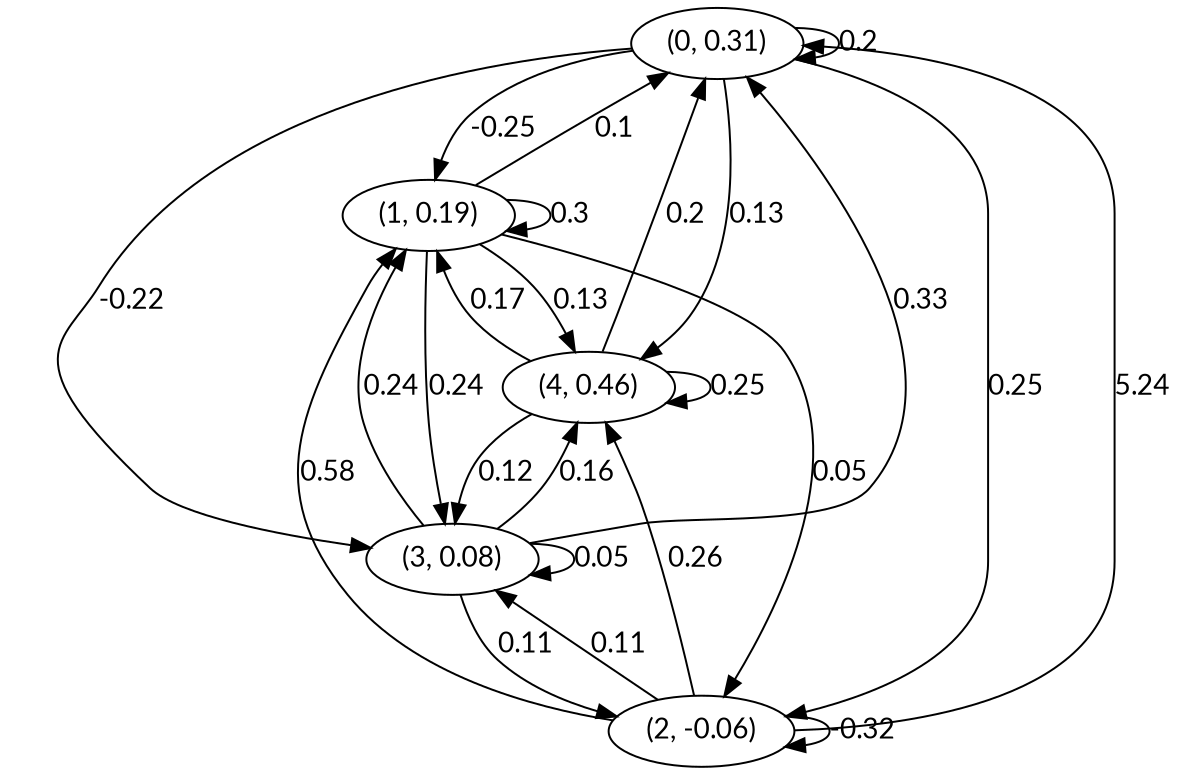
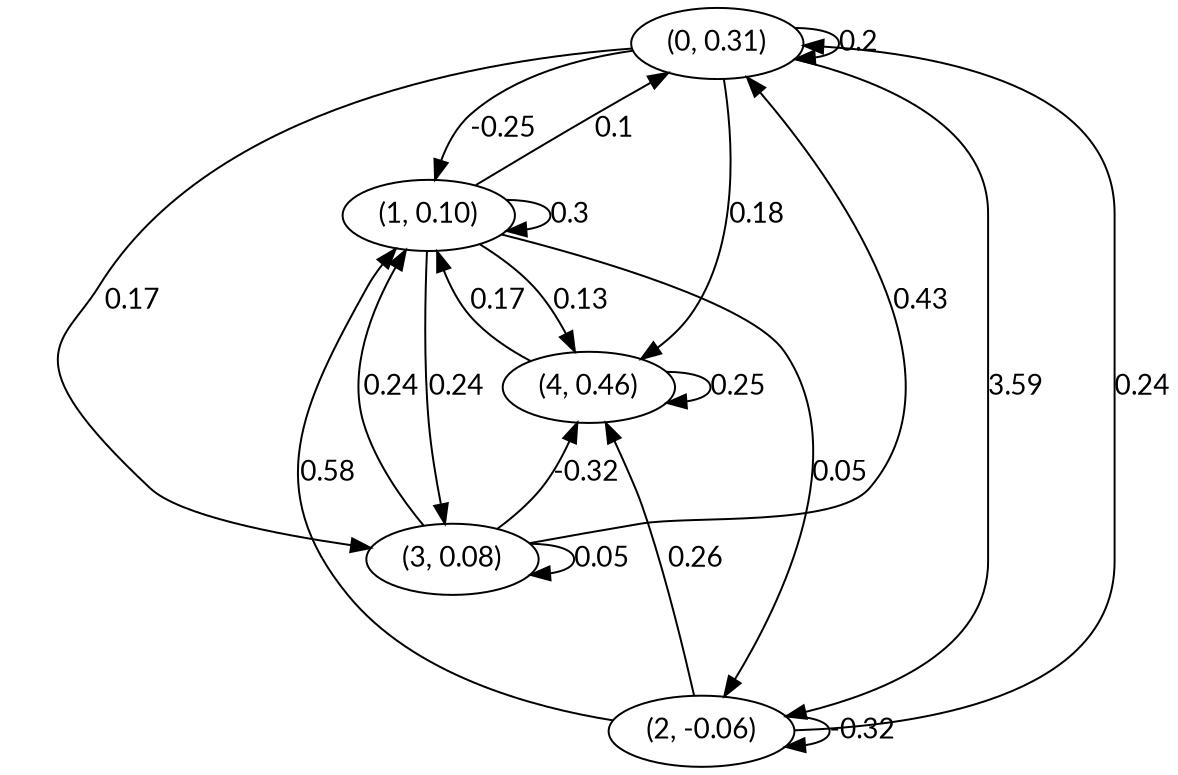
node "(1, 0.19)": label "(1, 0.19)" -> "(1, 0.10)"
edge "(0, 0.31)" -> "(4, 0.46)": label "0.13" -> "0.18"
edge "(4, 0.46)" -> "(0, 0.31)": removed, label "0.2"
edge "(0, 0.31)" -> "(3, 0.08)": label "-0.22" -> "0.17"
edge "(3, 0.08)" -> "(0, 0.31)": label "0.33" -> "0.43"
edge "(0, 0.31)" -> "(2, -0.06)": label "0.25" -> "3.59"
edge "(2, -0.06)" -> "(0, 0.31)": label "5.24" -> "0.24"
edge "(4, 0.46)" -> "(3, 0.08)": removed, label "0.12"
edge "(3, 0.08)" -> "(4, 0.46)": label "0.16" -> "-0.32"
edge "(2, -0.06)" -> "(3, 0.08)": removed, label "0.11"
edge "(3, 0.08)" -> "(2, -0.06)": removed, label "0.11"
